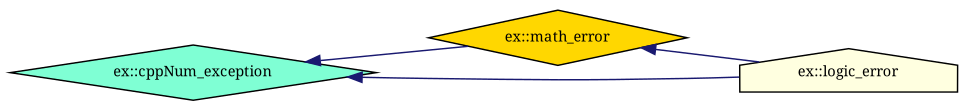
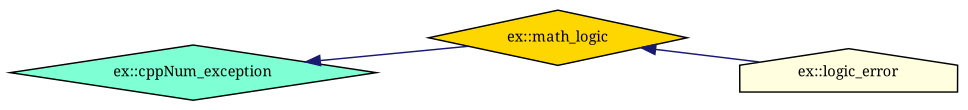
node "ex::math_error": label "ex::math_error" -> "ex::math_logic"
edge "ex::logic_error" -> "ex::cppNum_exception": removed
